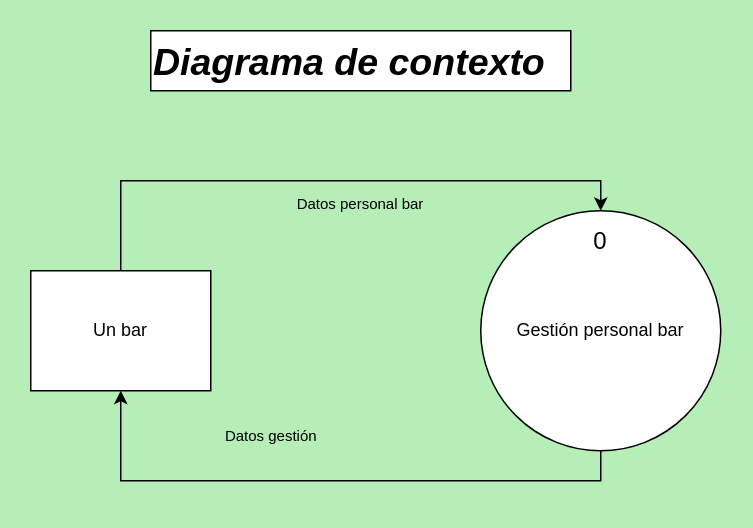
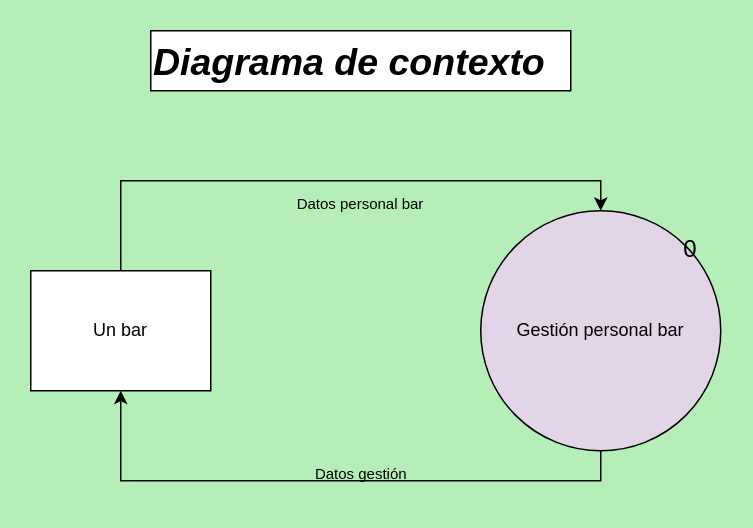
node "0": moved (601, 241) -> (691, 248)
node "Gestión personal bar": fillcolor #ffffff -> #e1d5e7
node "Datos gestión": moved (271, 436) -> (361, 473)
